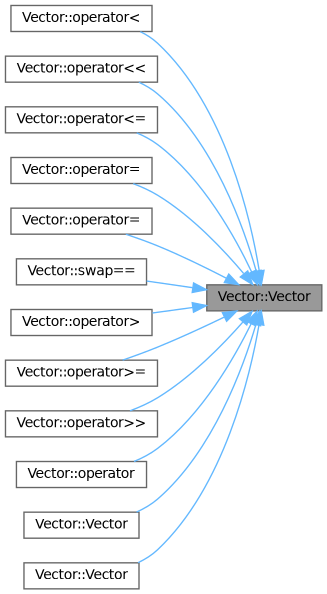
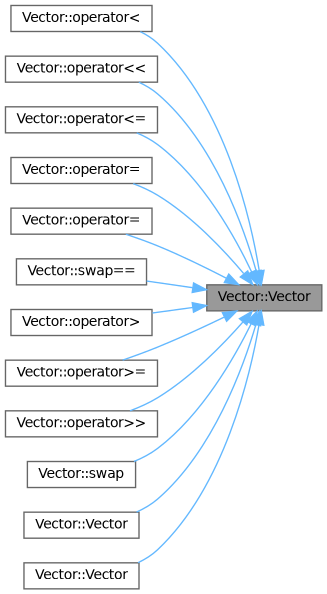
node "Vector::operator": label "Vector::operator" -> "Vector::swap"
